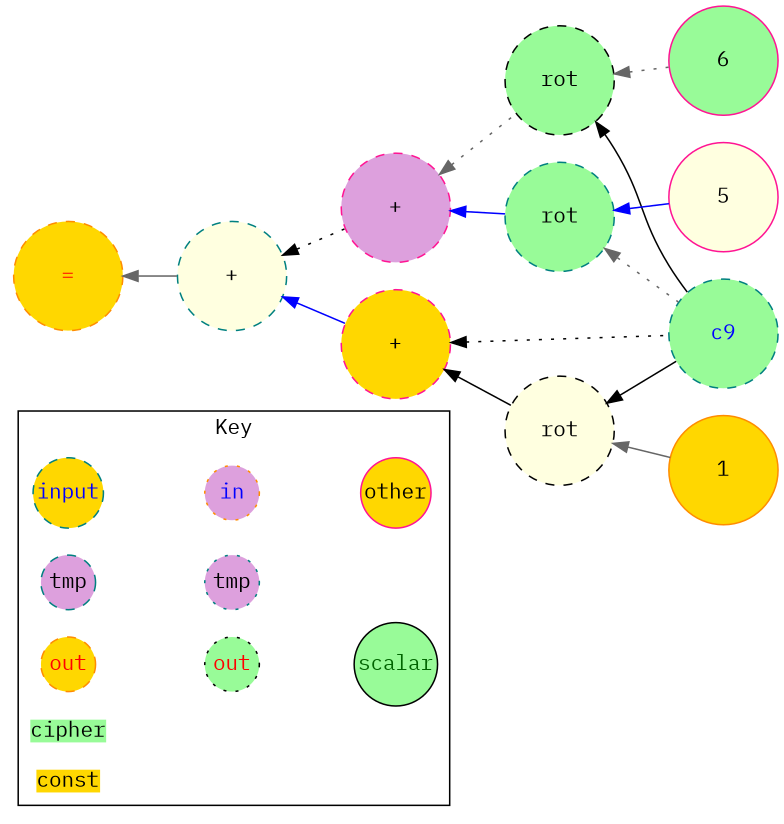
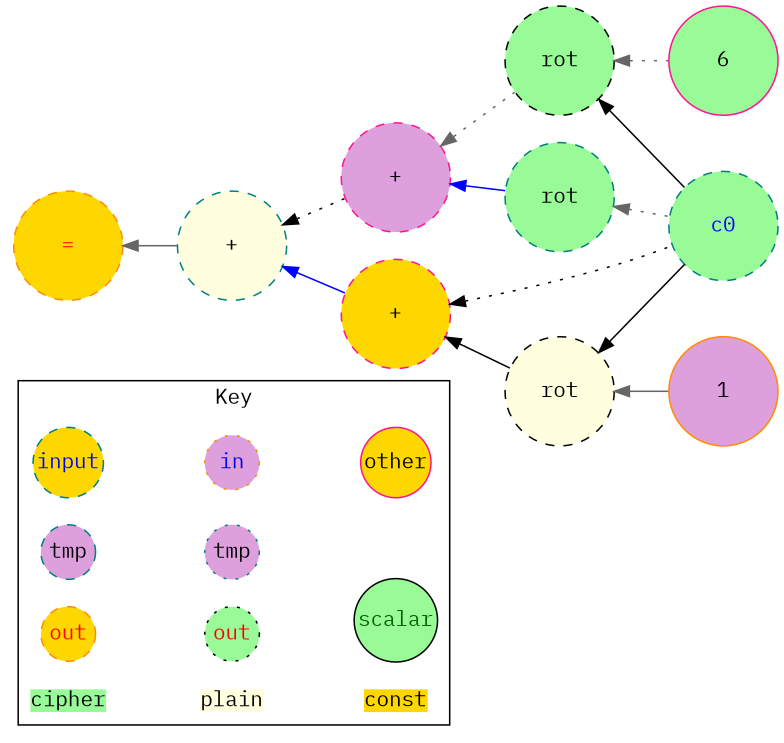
node "5": removed
node "c9": label "c9" -> "c0"
node "1": fillcolor gold -> plum
node "plain": added
